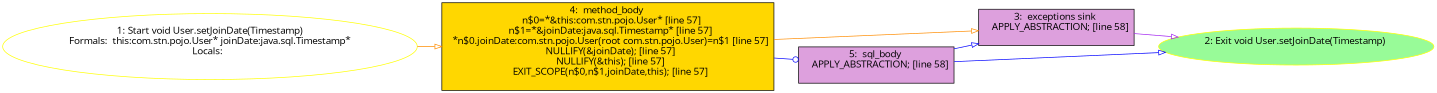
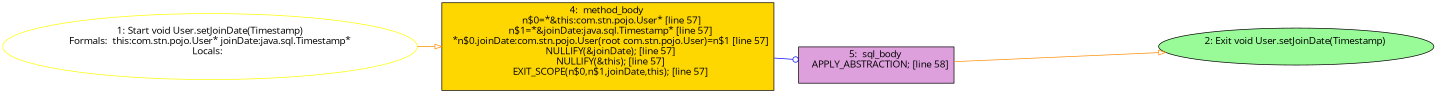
node "3:  exceptions sink APPLY_ABSTRACTION; [line 58]": removed
node "2: Exit void User.setJoinDate(Timestamp)": color yellow -> black
edge "5:  sql_body APPLY_ABSTRACTION; [line 58]" -> "2: Exit void User.setJoinDate(Timestamp)": color blue -> darkorange
